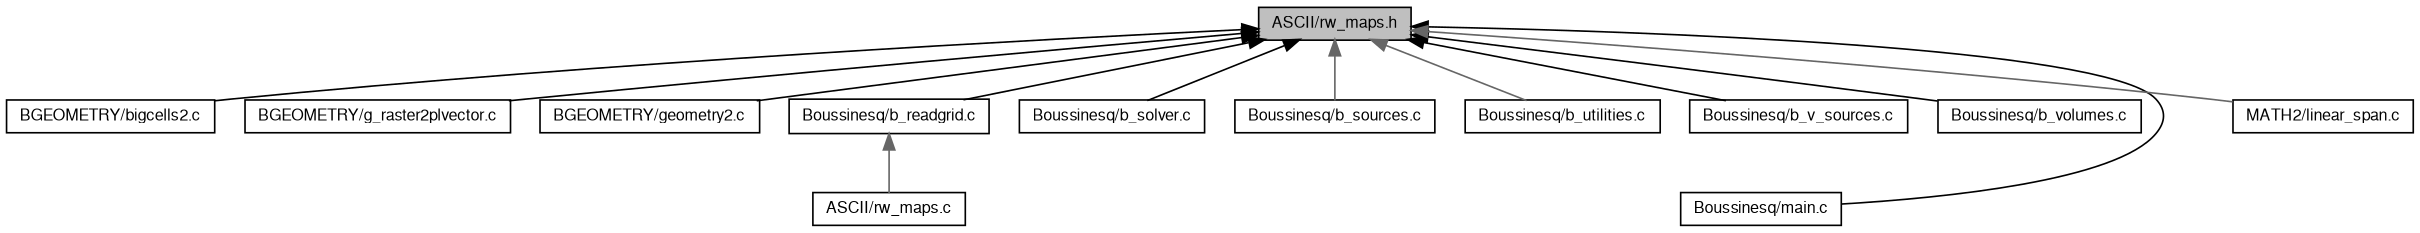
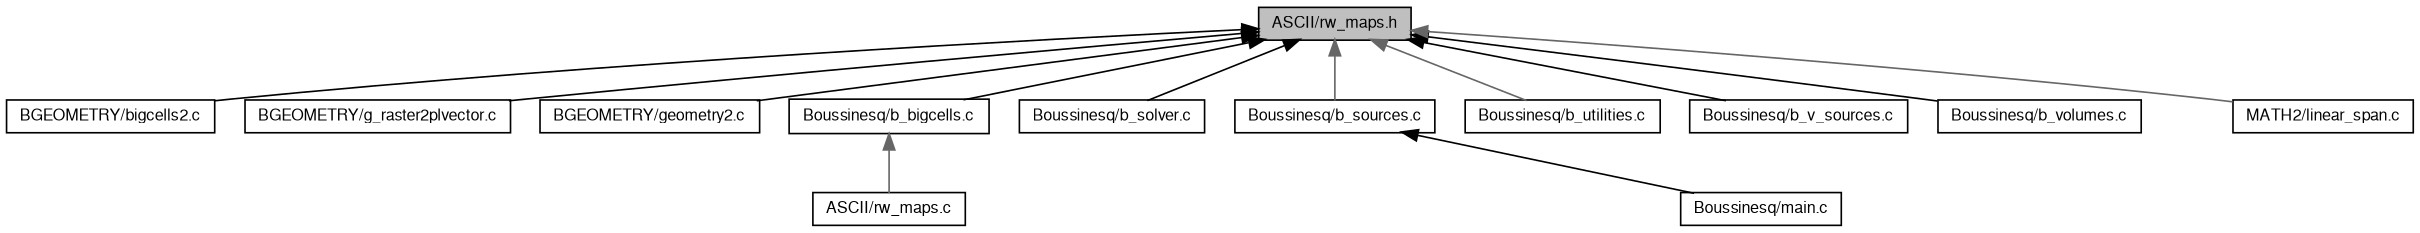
edge "Boussinesq/main.c" -> "ASCII/rw_maps.h": now "Boussinesq/main.c" -> "Boussinesq/b_sources.c"
node "Boussinesq/b_readgrid.c": label "Boussinesq/b_readgrid.c" -> "Boussinesq/b_bigcells.c"
